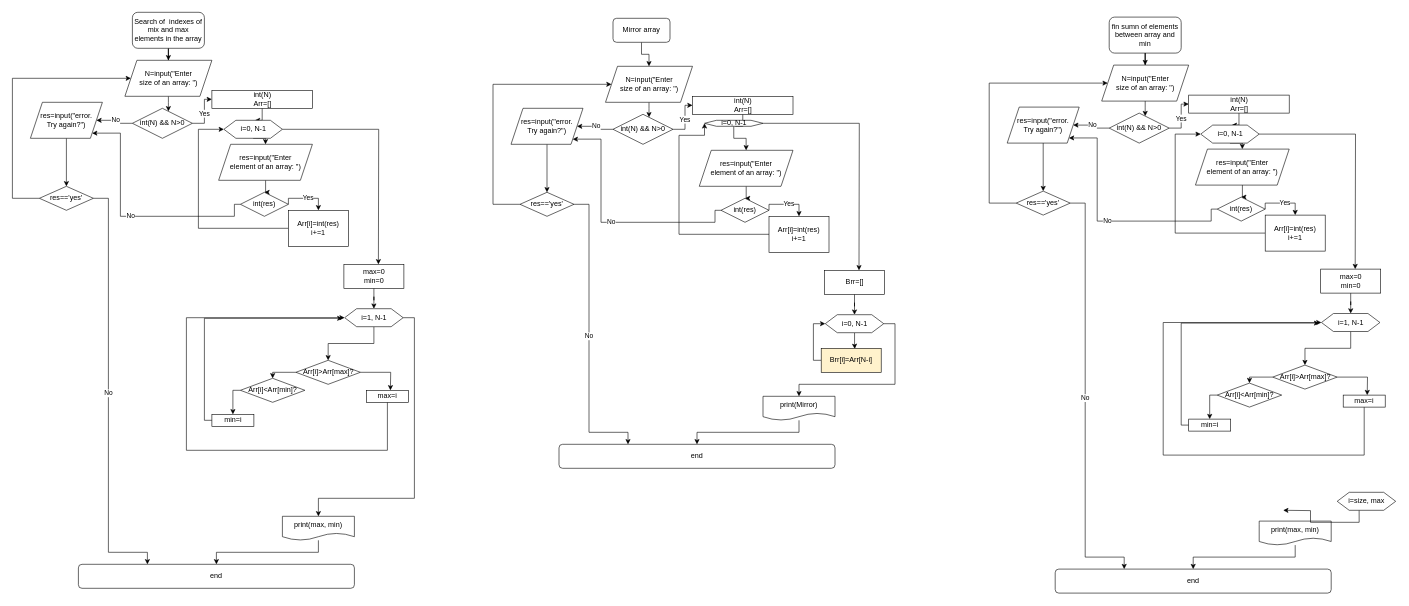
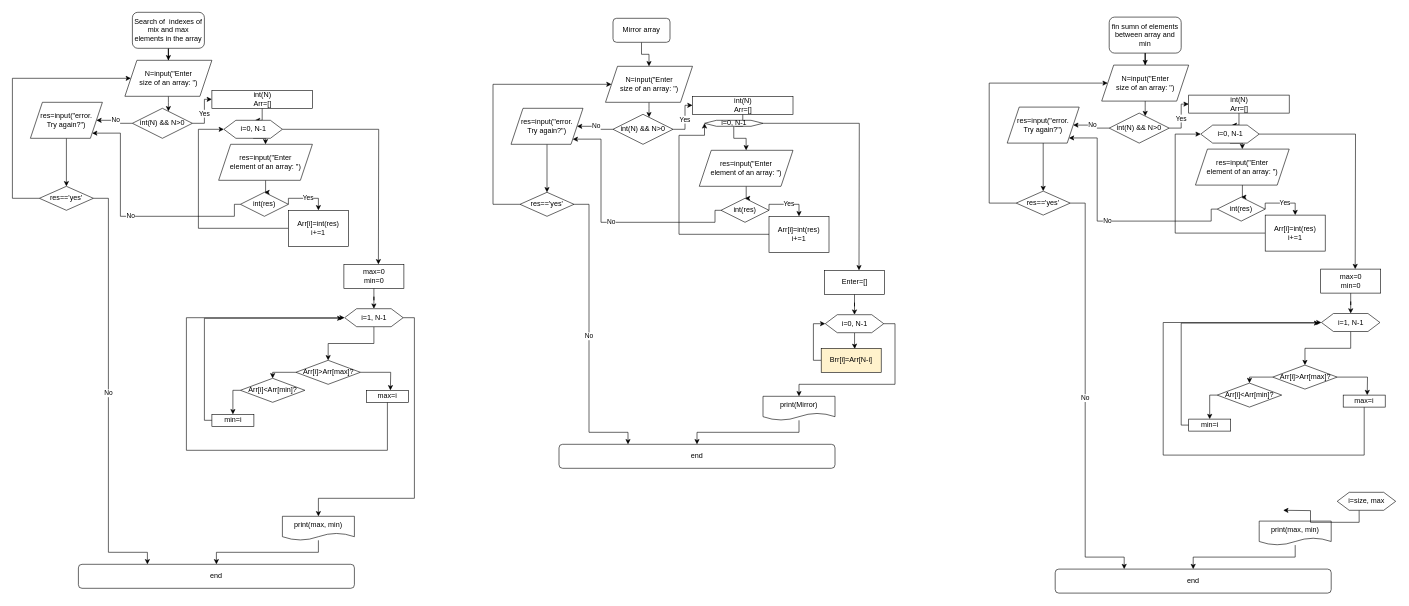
node "Brr=[]": label "Brr=[]" -> "Enter=[]"
